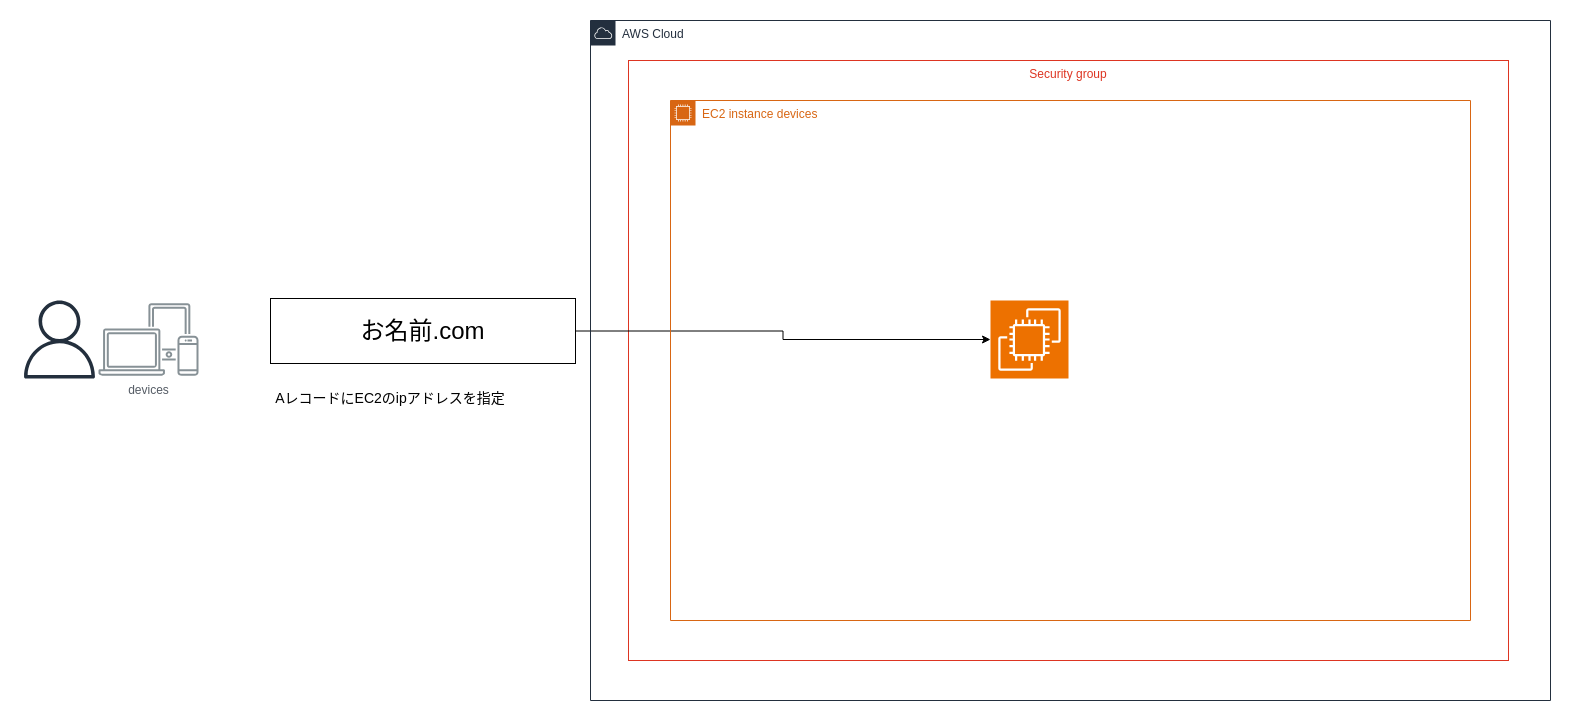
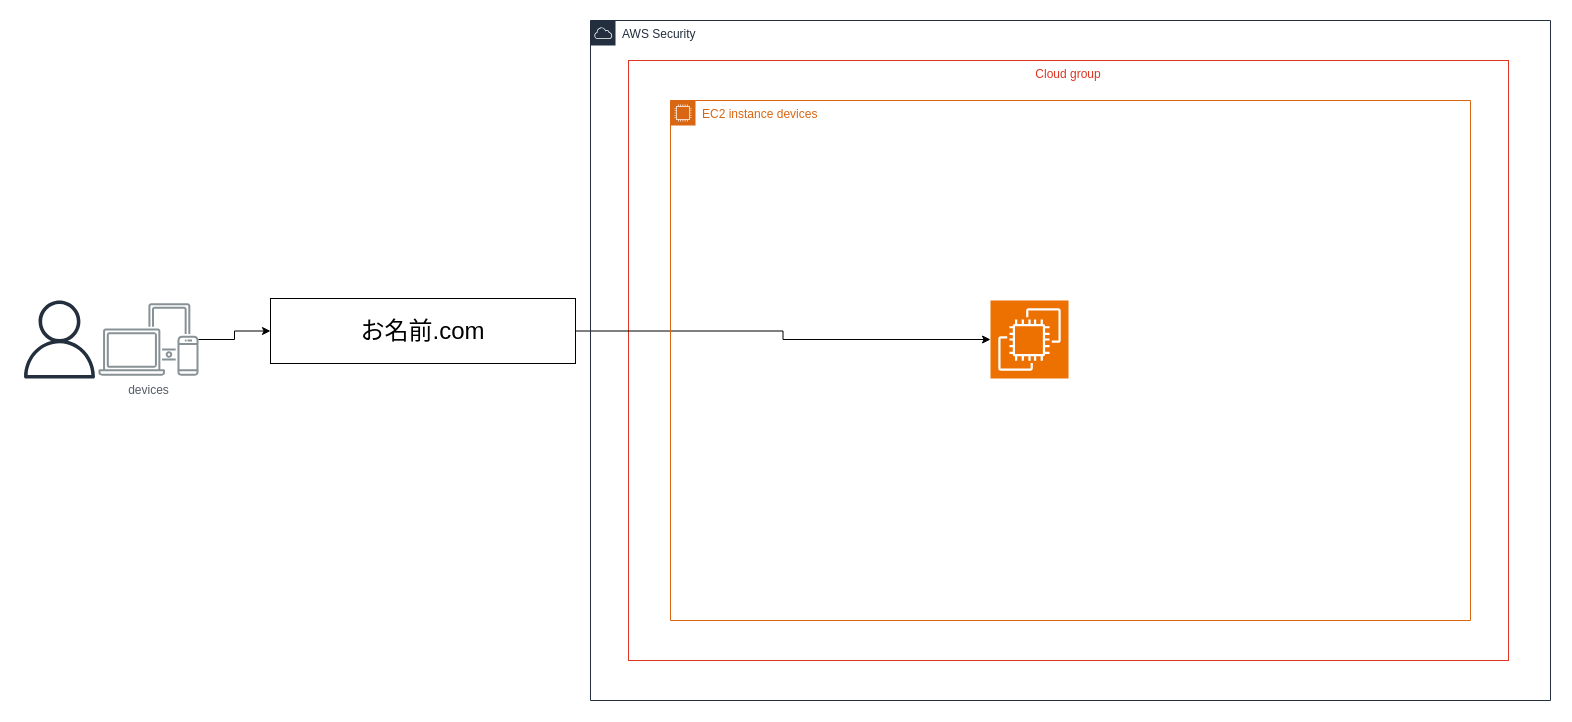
node "AWS Cloud": label "AWS Cloud" -> "AWS Security"
node "Security group": label "Security group" -> "Cloud group"
edge "devices" -> "お名前.com": added
node "AレコードにEC2のipアドレスを指定": removed
